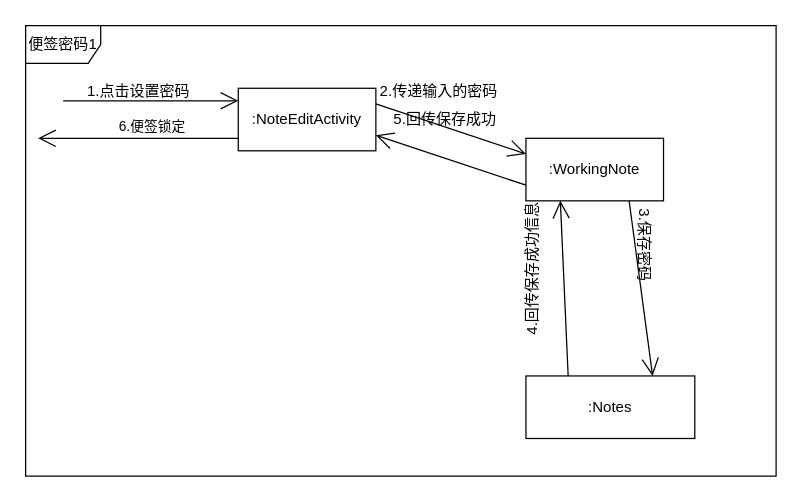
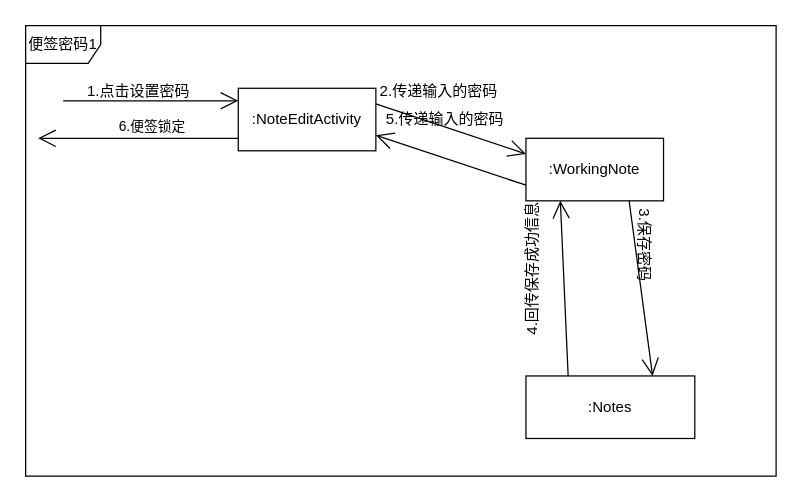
node "5.回传保存成功": label "5.回传保存成功" -> "5.传递输入的密码"
